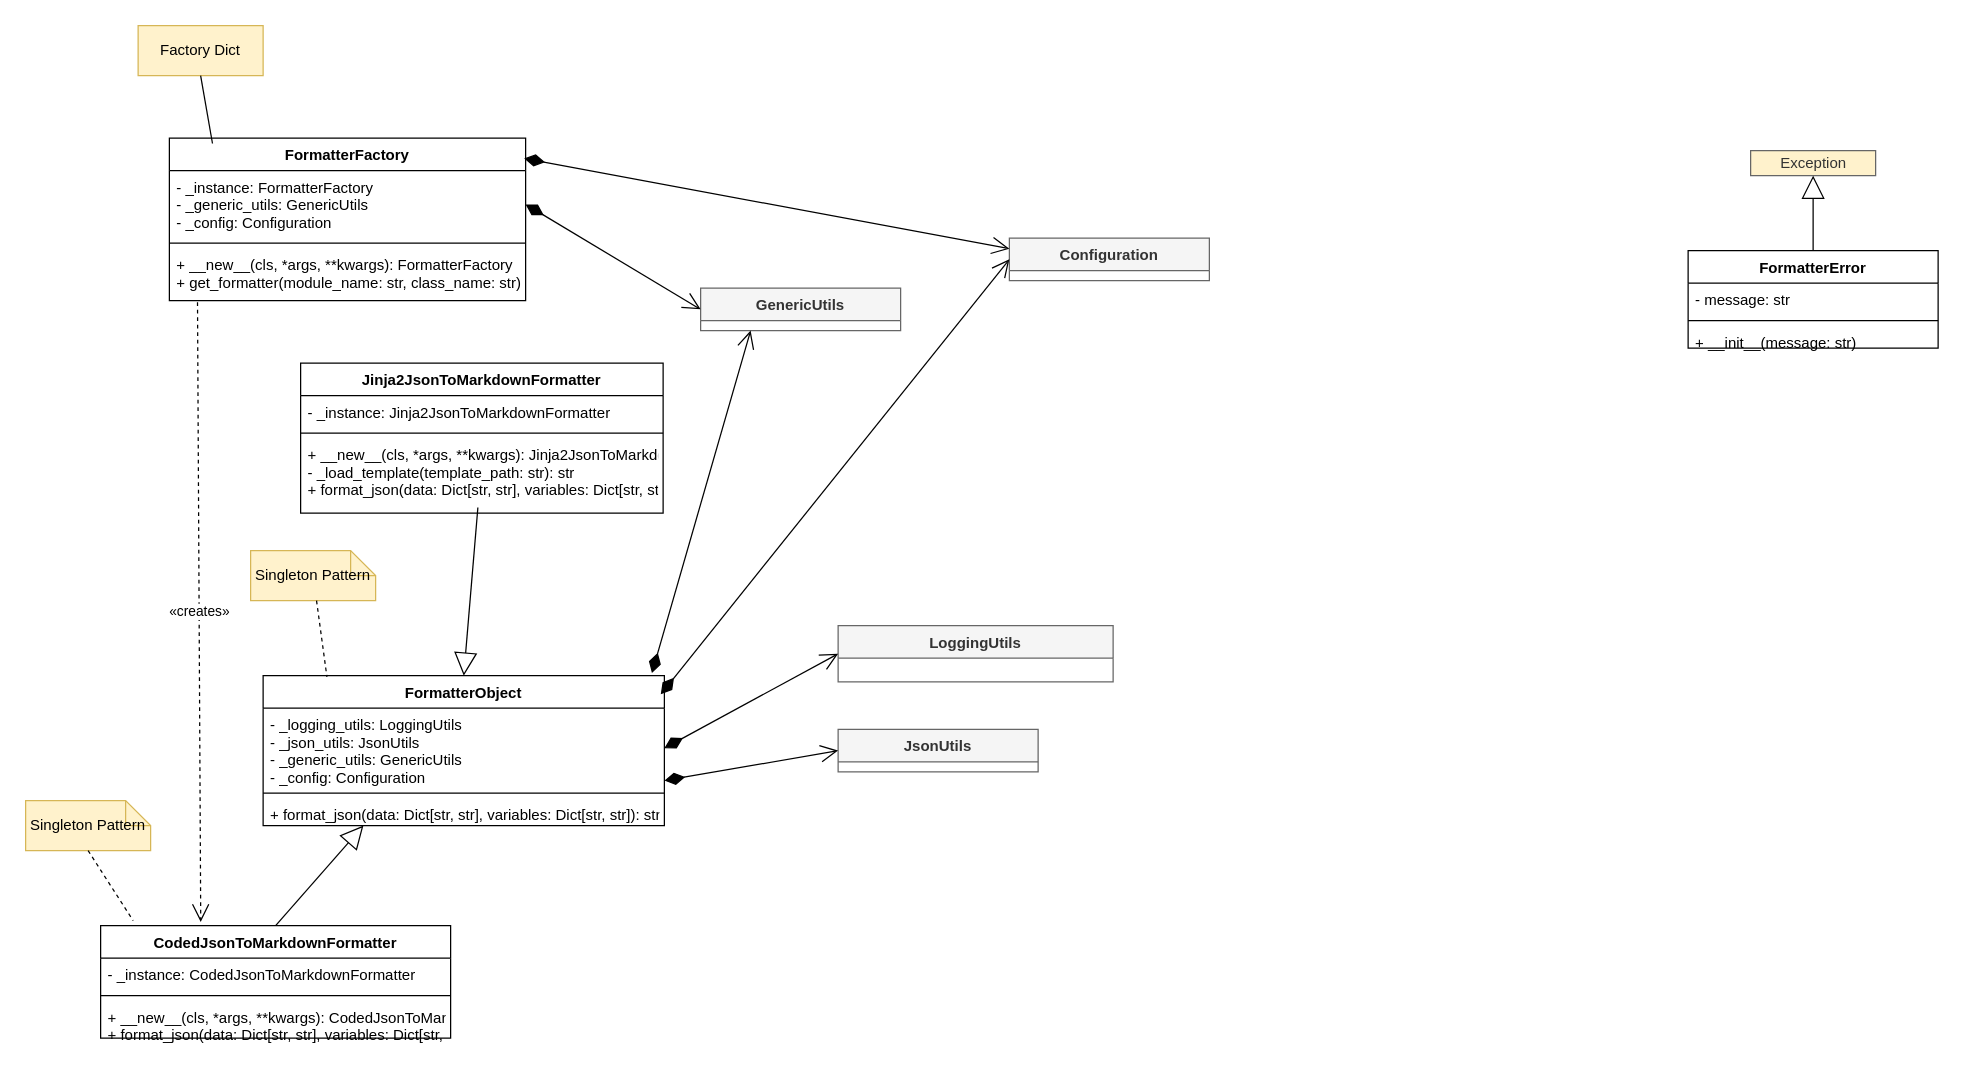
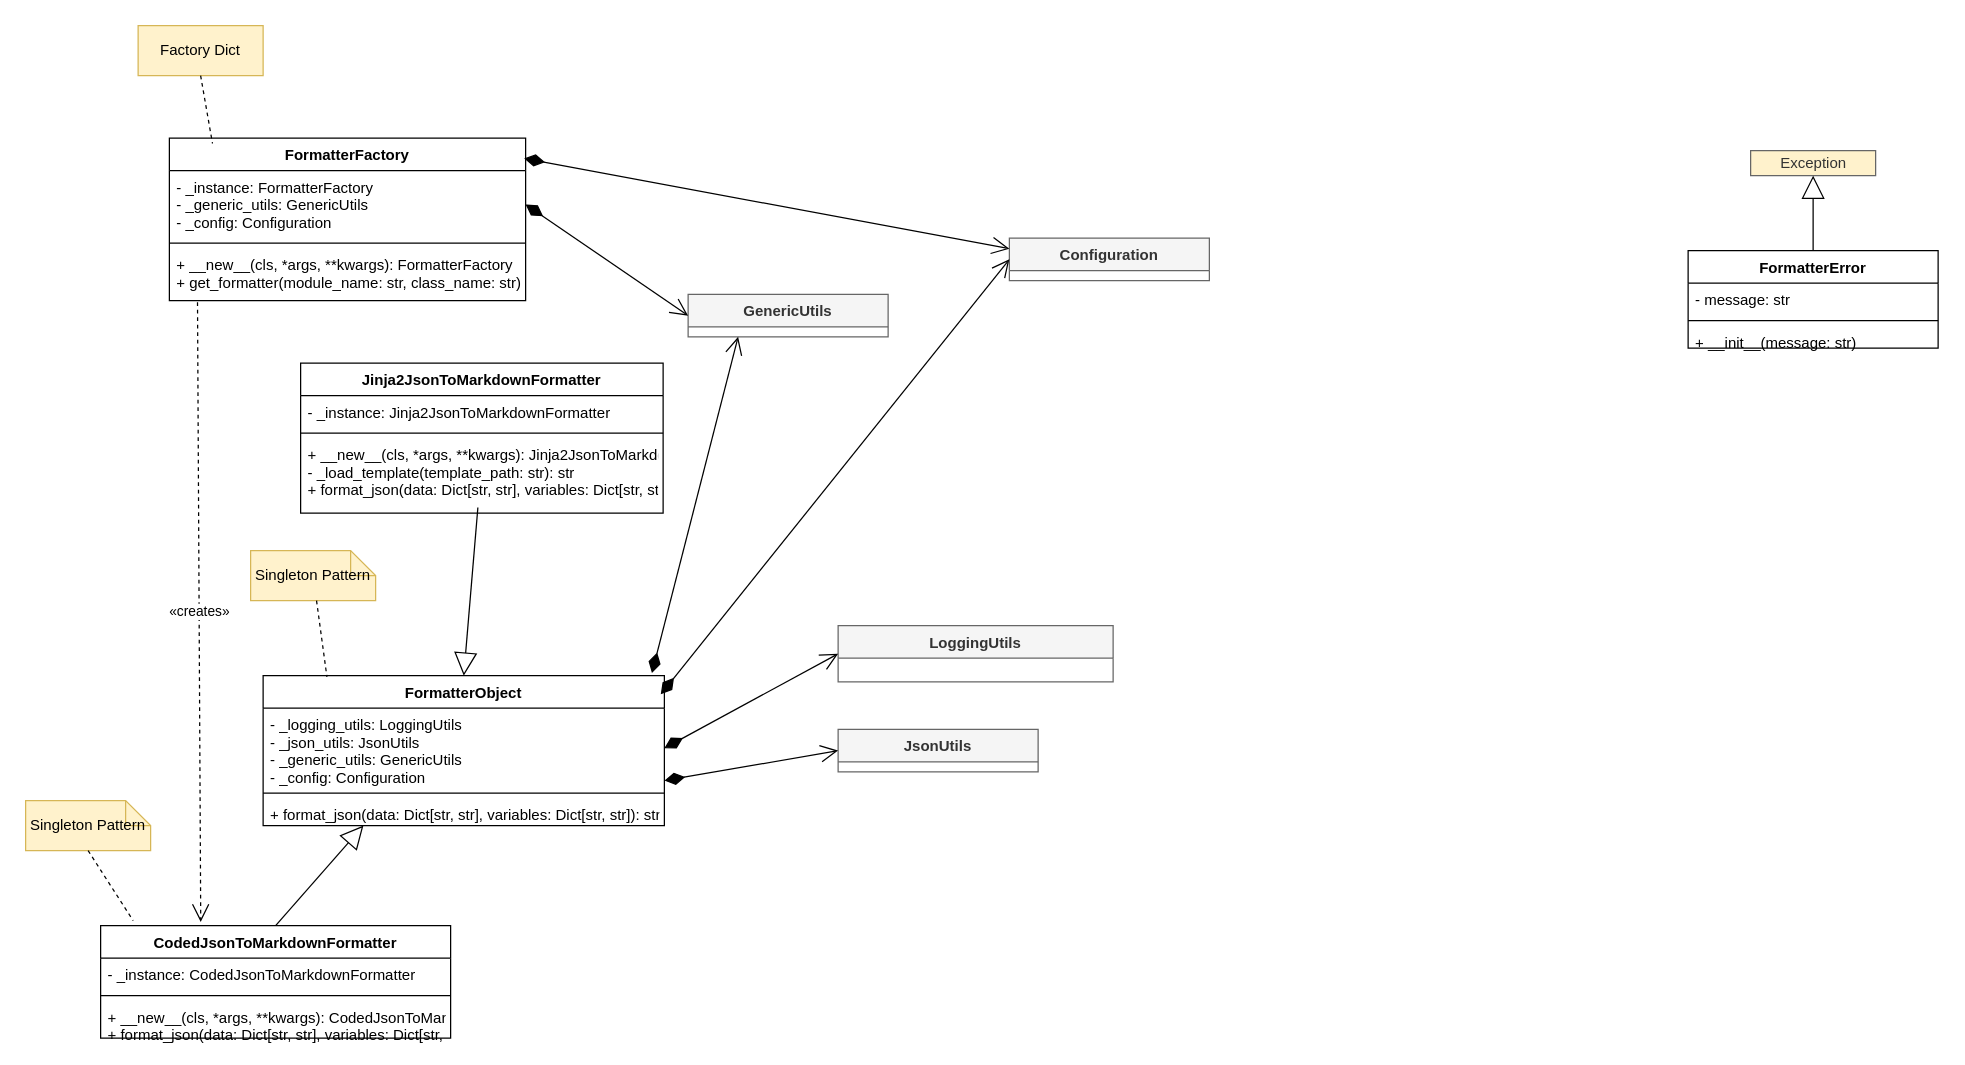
edge "Factory Dict" -- "FormatterFactory": style solid -> dashed
node "GenericUtils": moved (801, 309) -> (788, 316)
